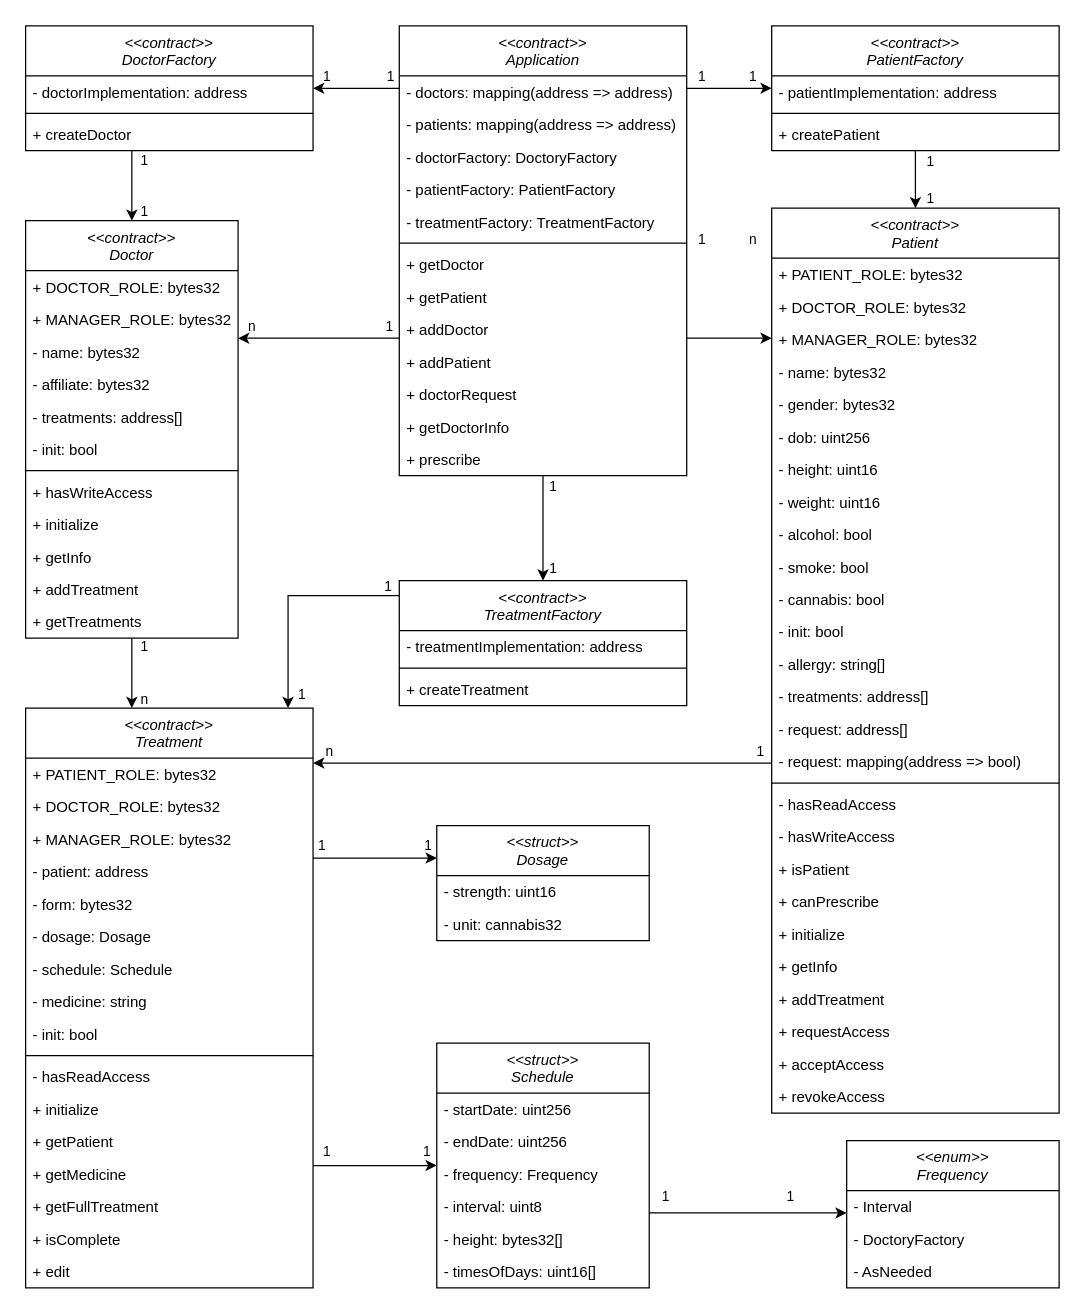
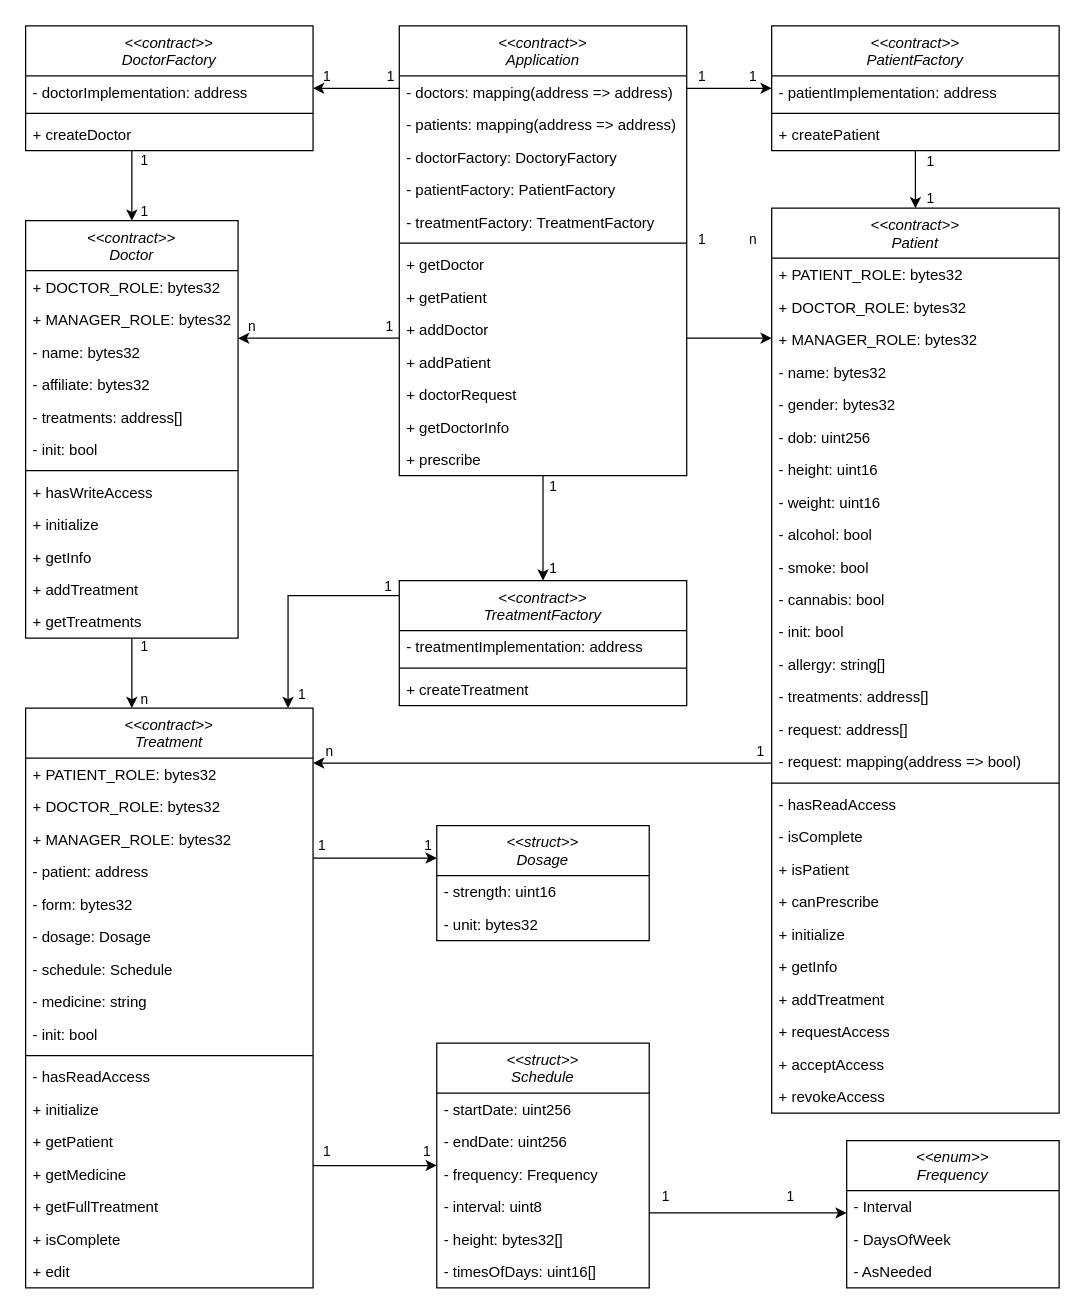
node "- hasWriteAccess": label "- hasWriteAccess" -> "- isComplete"
node "- unit: cannabis32": label "- unit: cannabis32" -> "- unit: bytes32"
node "- DoctoryFactory": label "- DoctoryFactory" -> "- DaysOfWeek"
